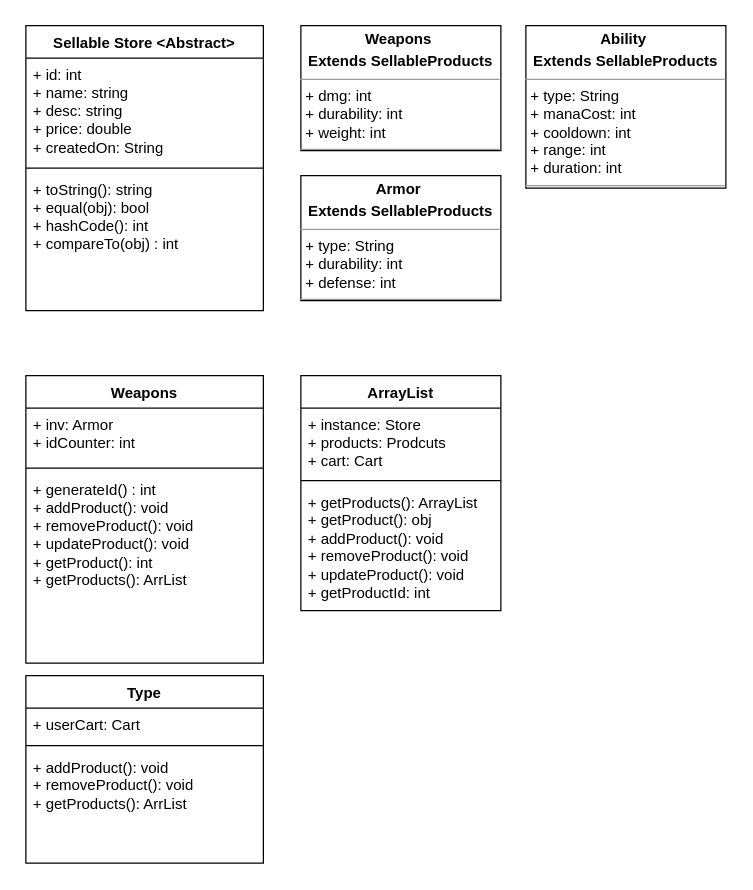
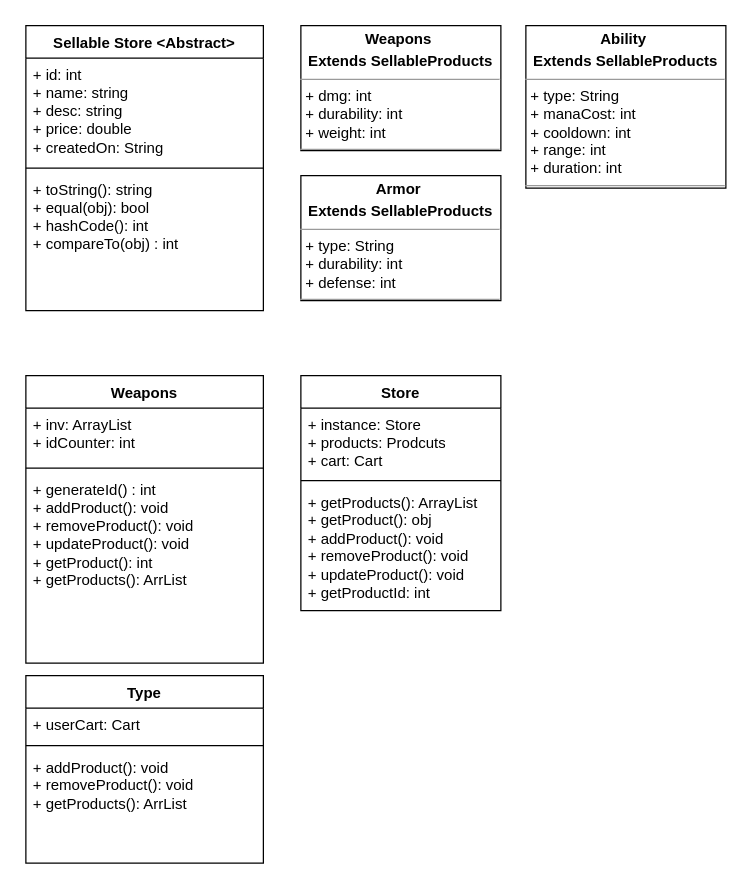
node "ArrayList": label "ArrayList" -> "Store"
node "+ inv: Armor + idCounter: int": label "+ inv: Armor + idCounter: int" -> "+ inv: ArrayList + idCounter: int"
